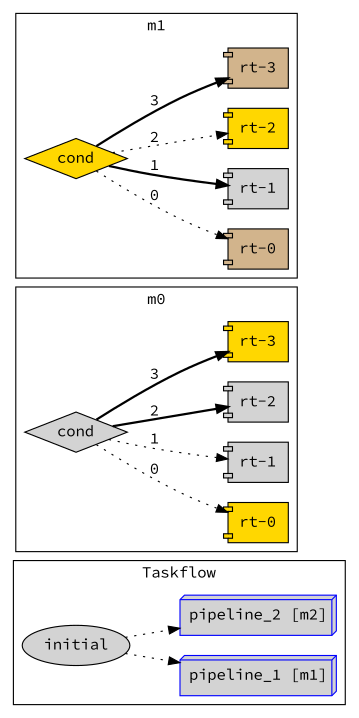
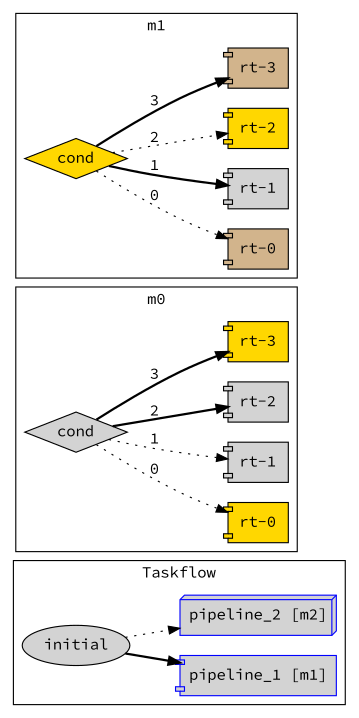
edge "initial" -> "pipeline_1 [m1]": style dotted -> bold
node "pipeline_1 [m1]": shape box3d -> component
